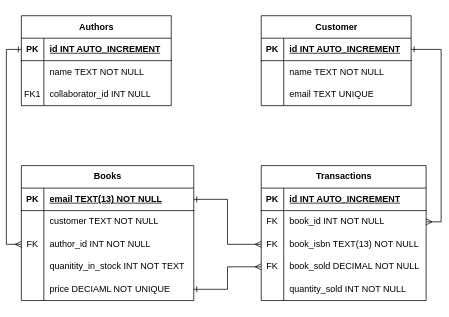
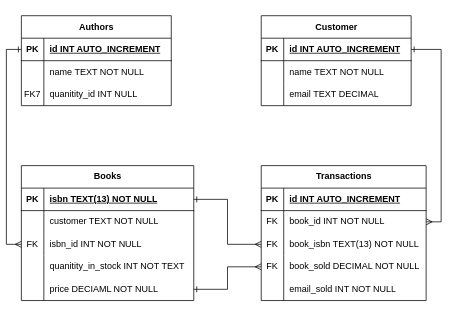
node "FK1": label "FK1" -> "FK7"
node "collaborator_id INT NULL": label "collaborator_id INT NULL" -> "quanitity_id INT NULL"
node "email TEXT UNIQUE": label "email TEXT UNIQUE" -> "email TEXT DECIMAL"
node "email TEXT(13) NOT NULL": label "email TEXT(13) NOT NULL" -> "isbn TEXT(13) NOT NULL"
node "author_id INT NOT NULL": label "author_id INT NOT NULL" -> "isbn_id INT NOT NULL"
node "price DECIAML NOT UNIQUE": label "price DECIAML NOT UNIQUE" -> "price DECIAML NOT NULL"
node "quantity_sold INT NOT NULL": label "quantity_sold INT NOT NULL" -> "email_sold INT NOT NULL"
